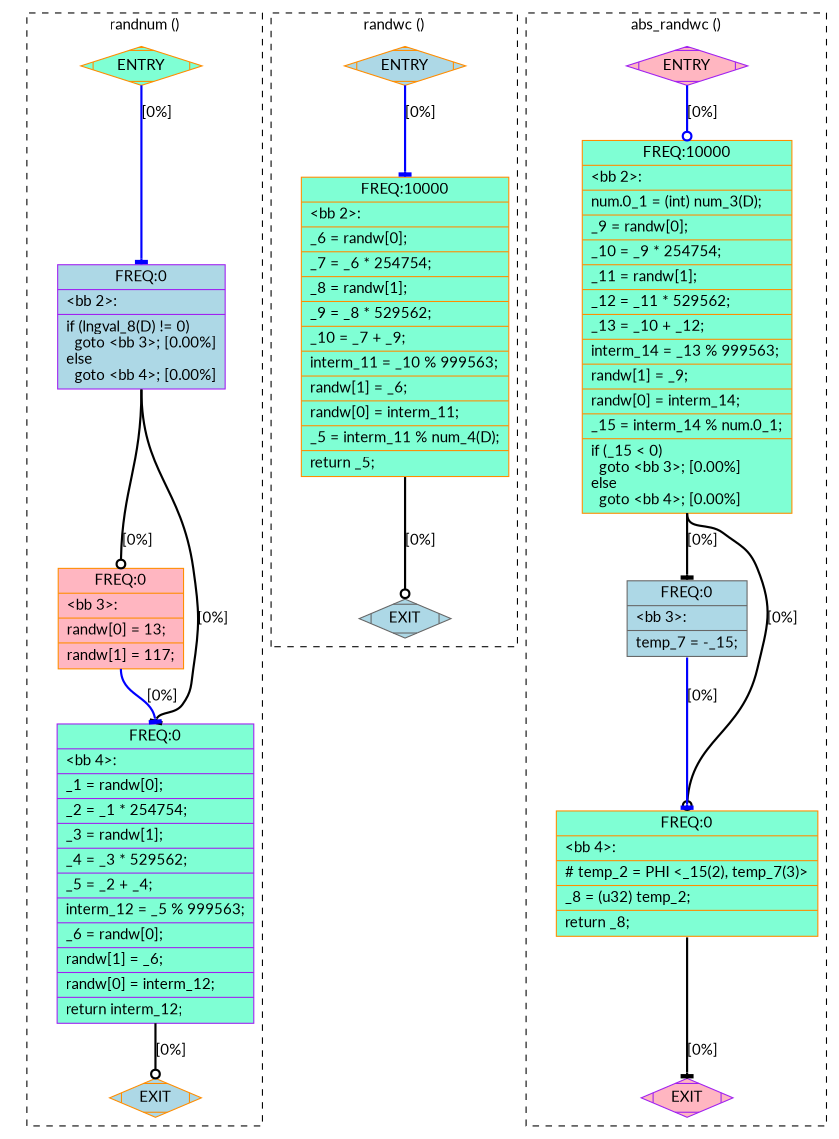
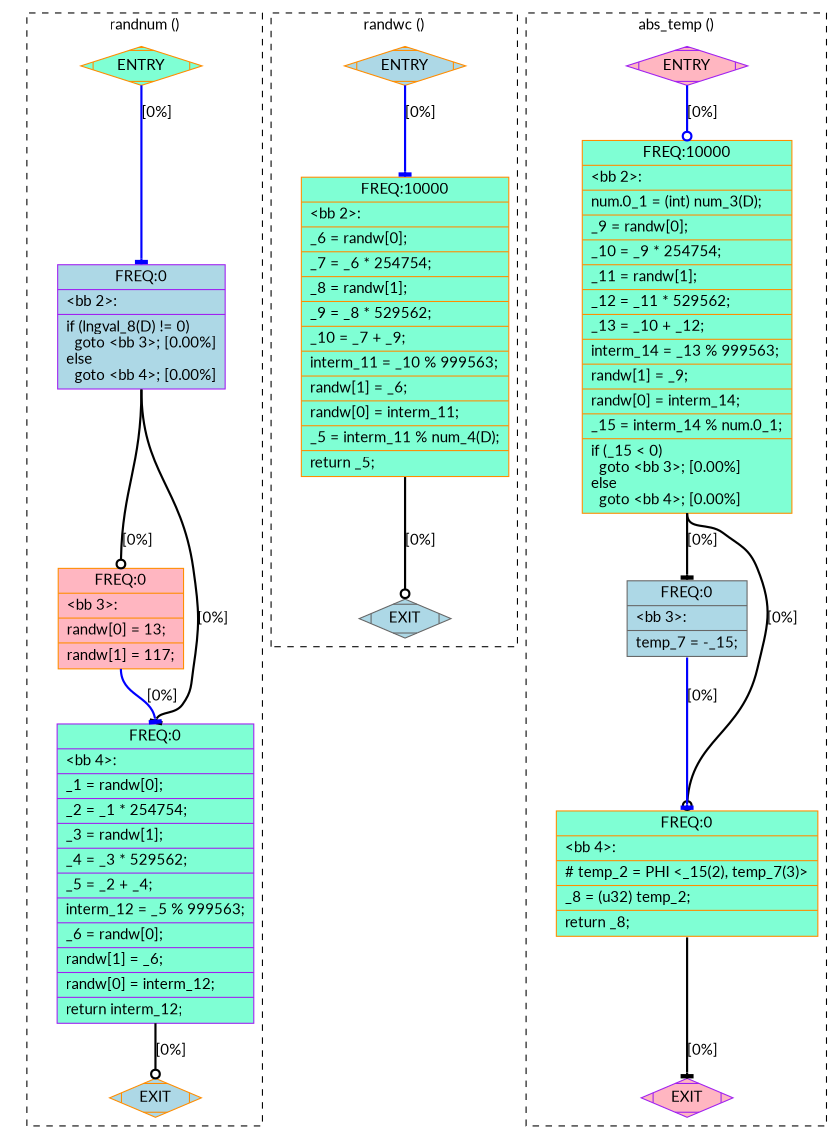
cluster "abs_randwc ()": label "abs_randwc ()" -> "abs_temp ()"
